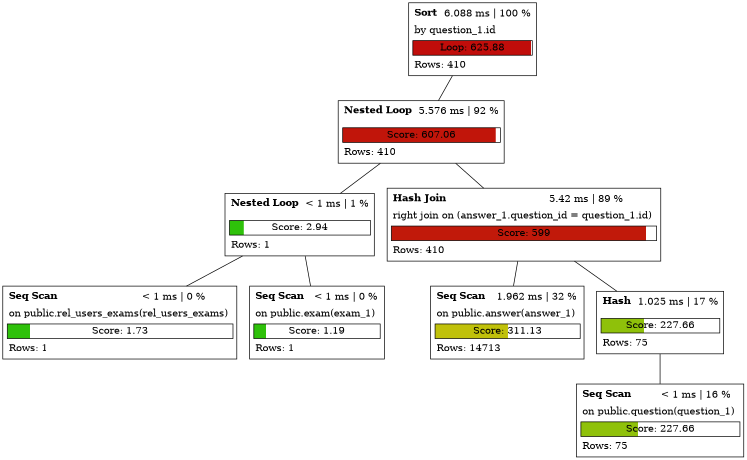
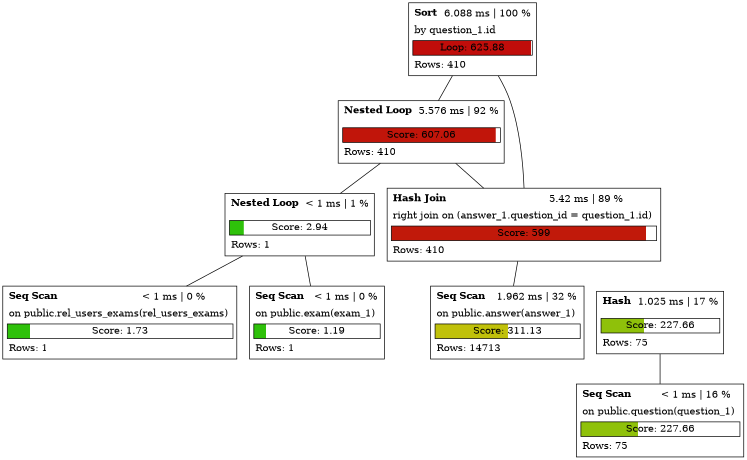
edge "Hash Join" -- "Hash": now "Hash Join" -- "Sort"
